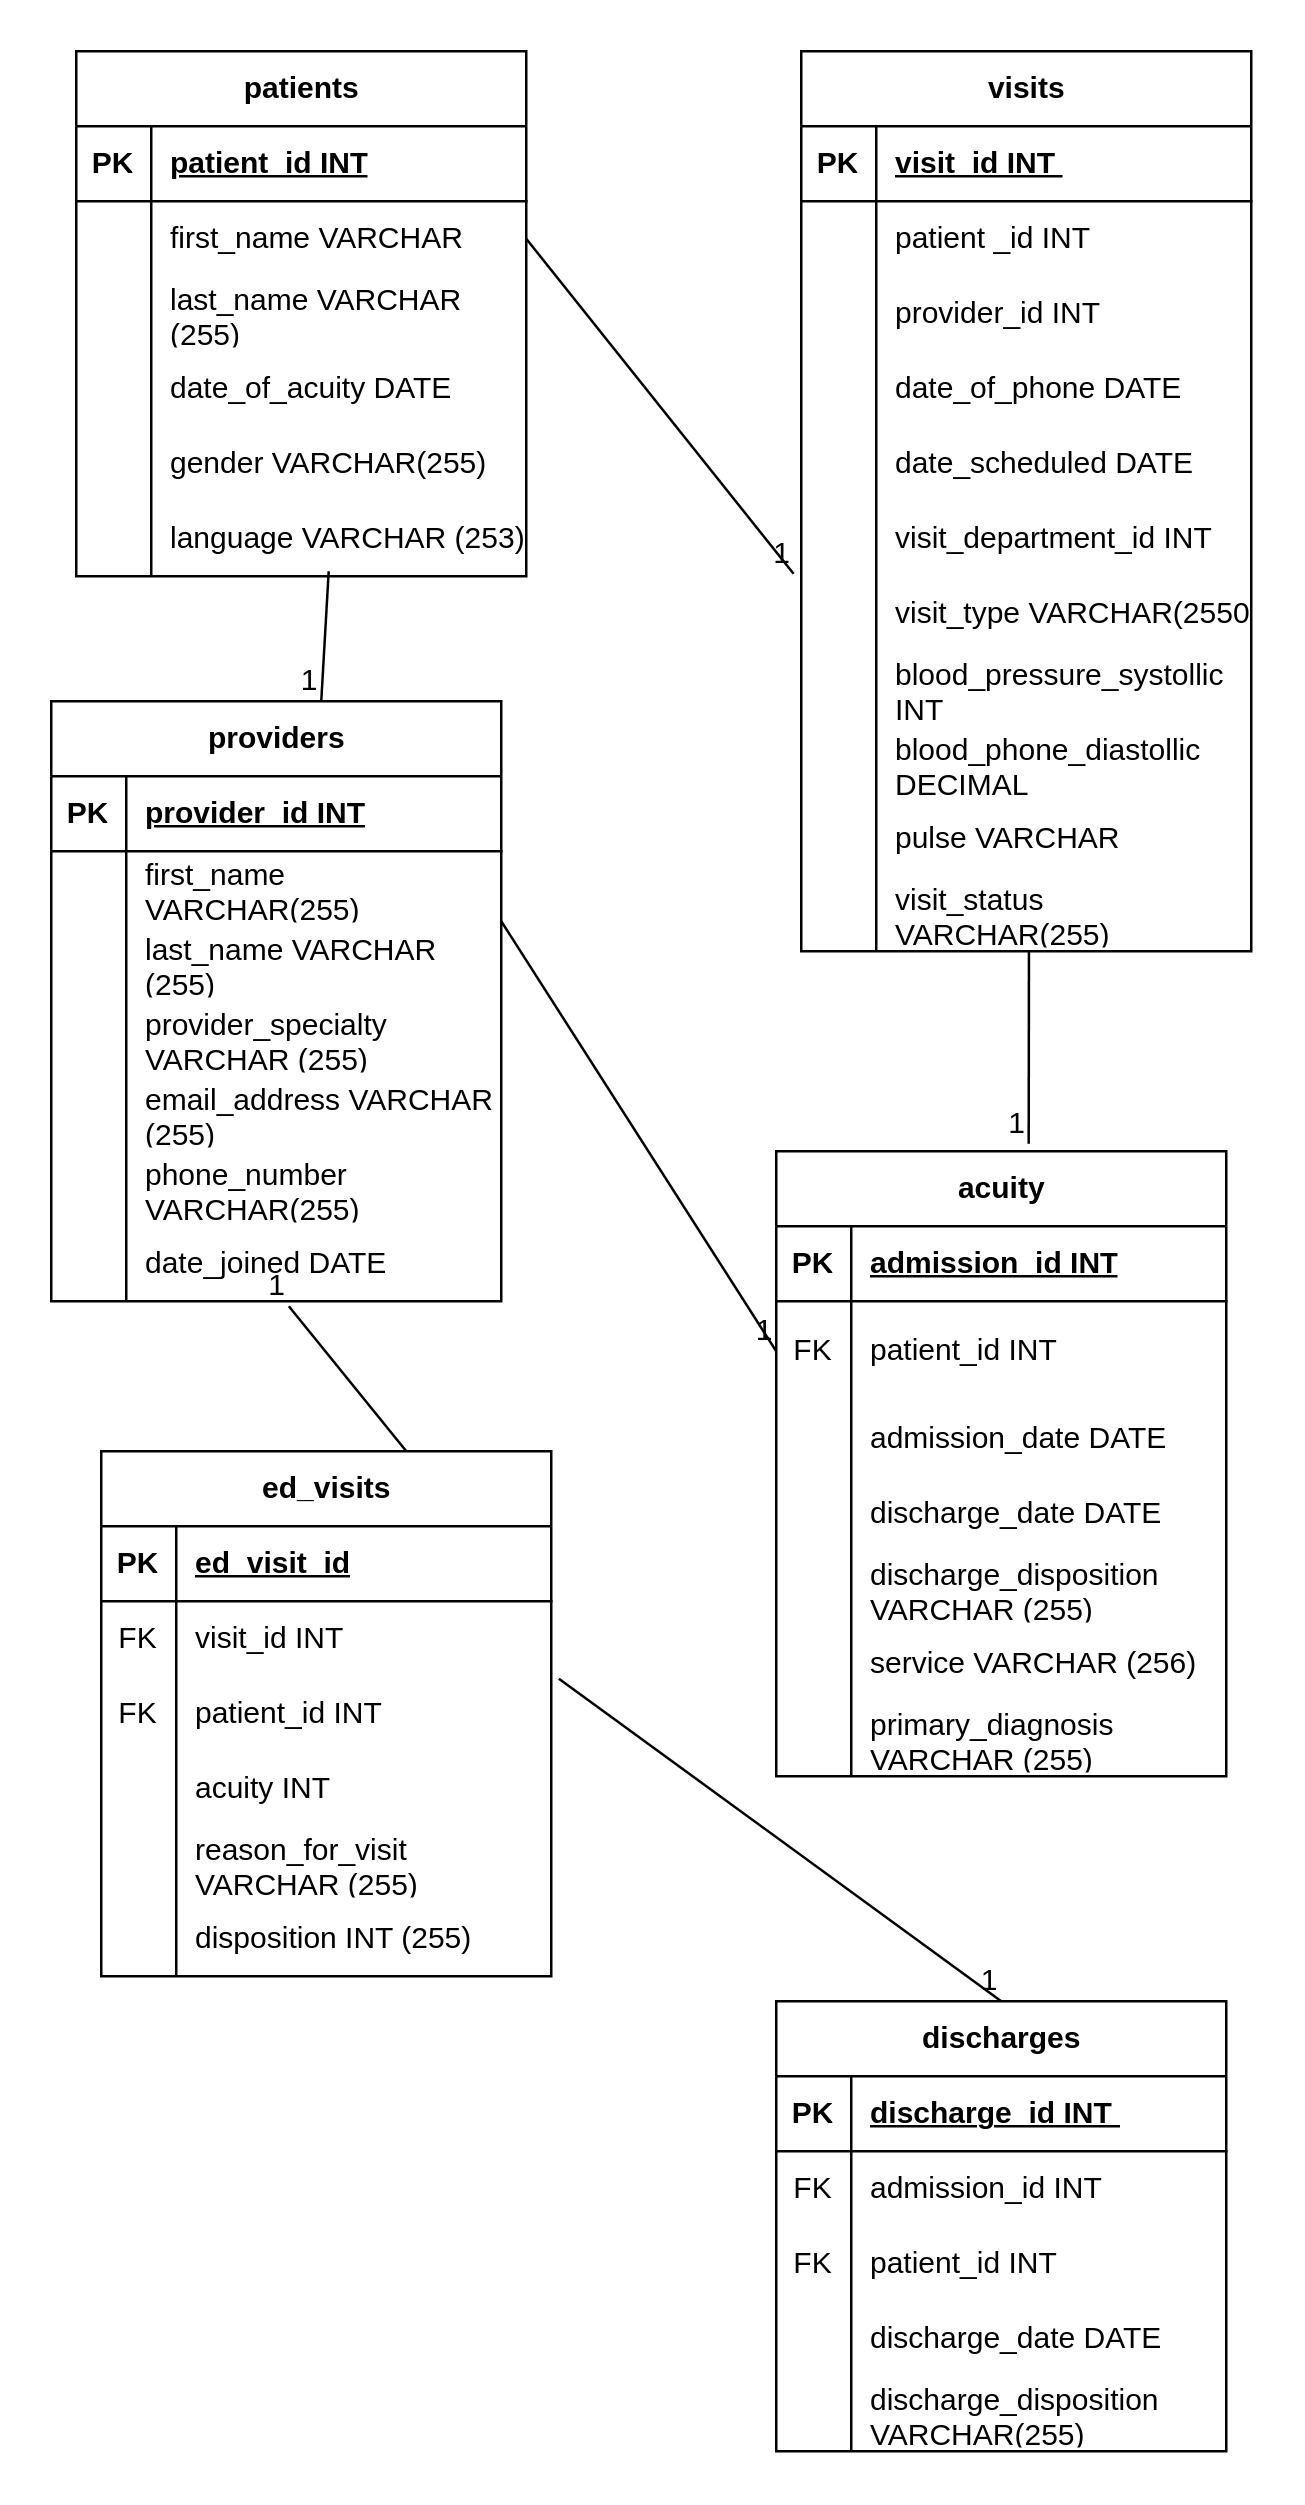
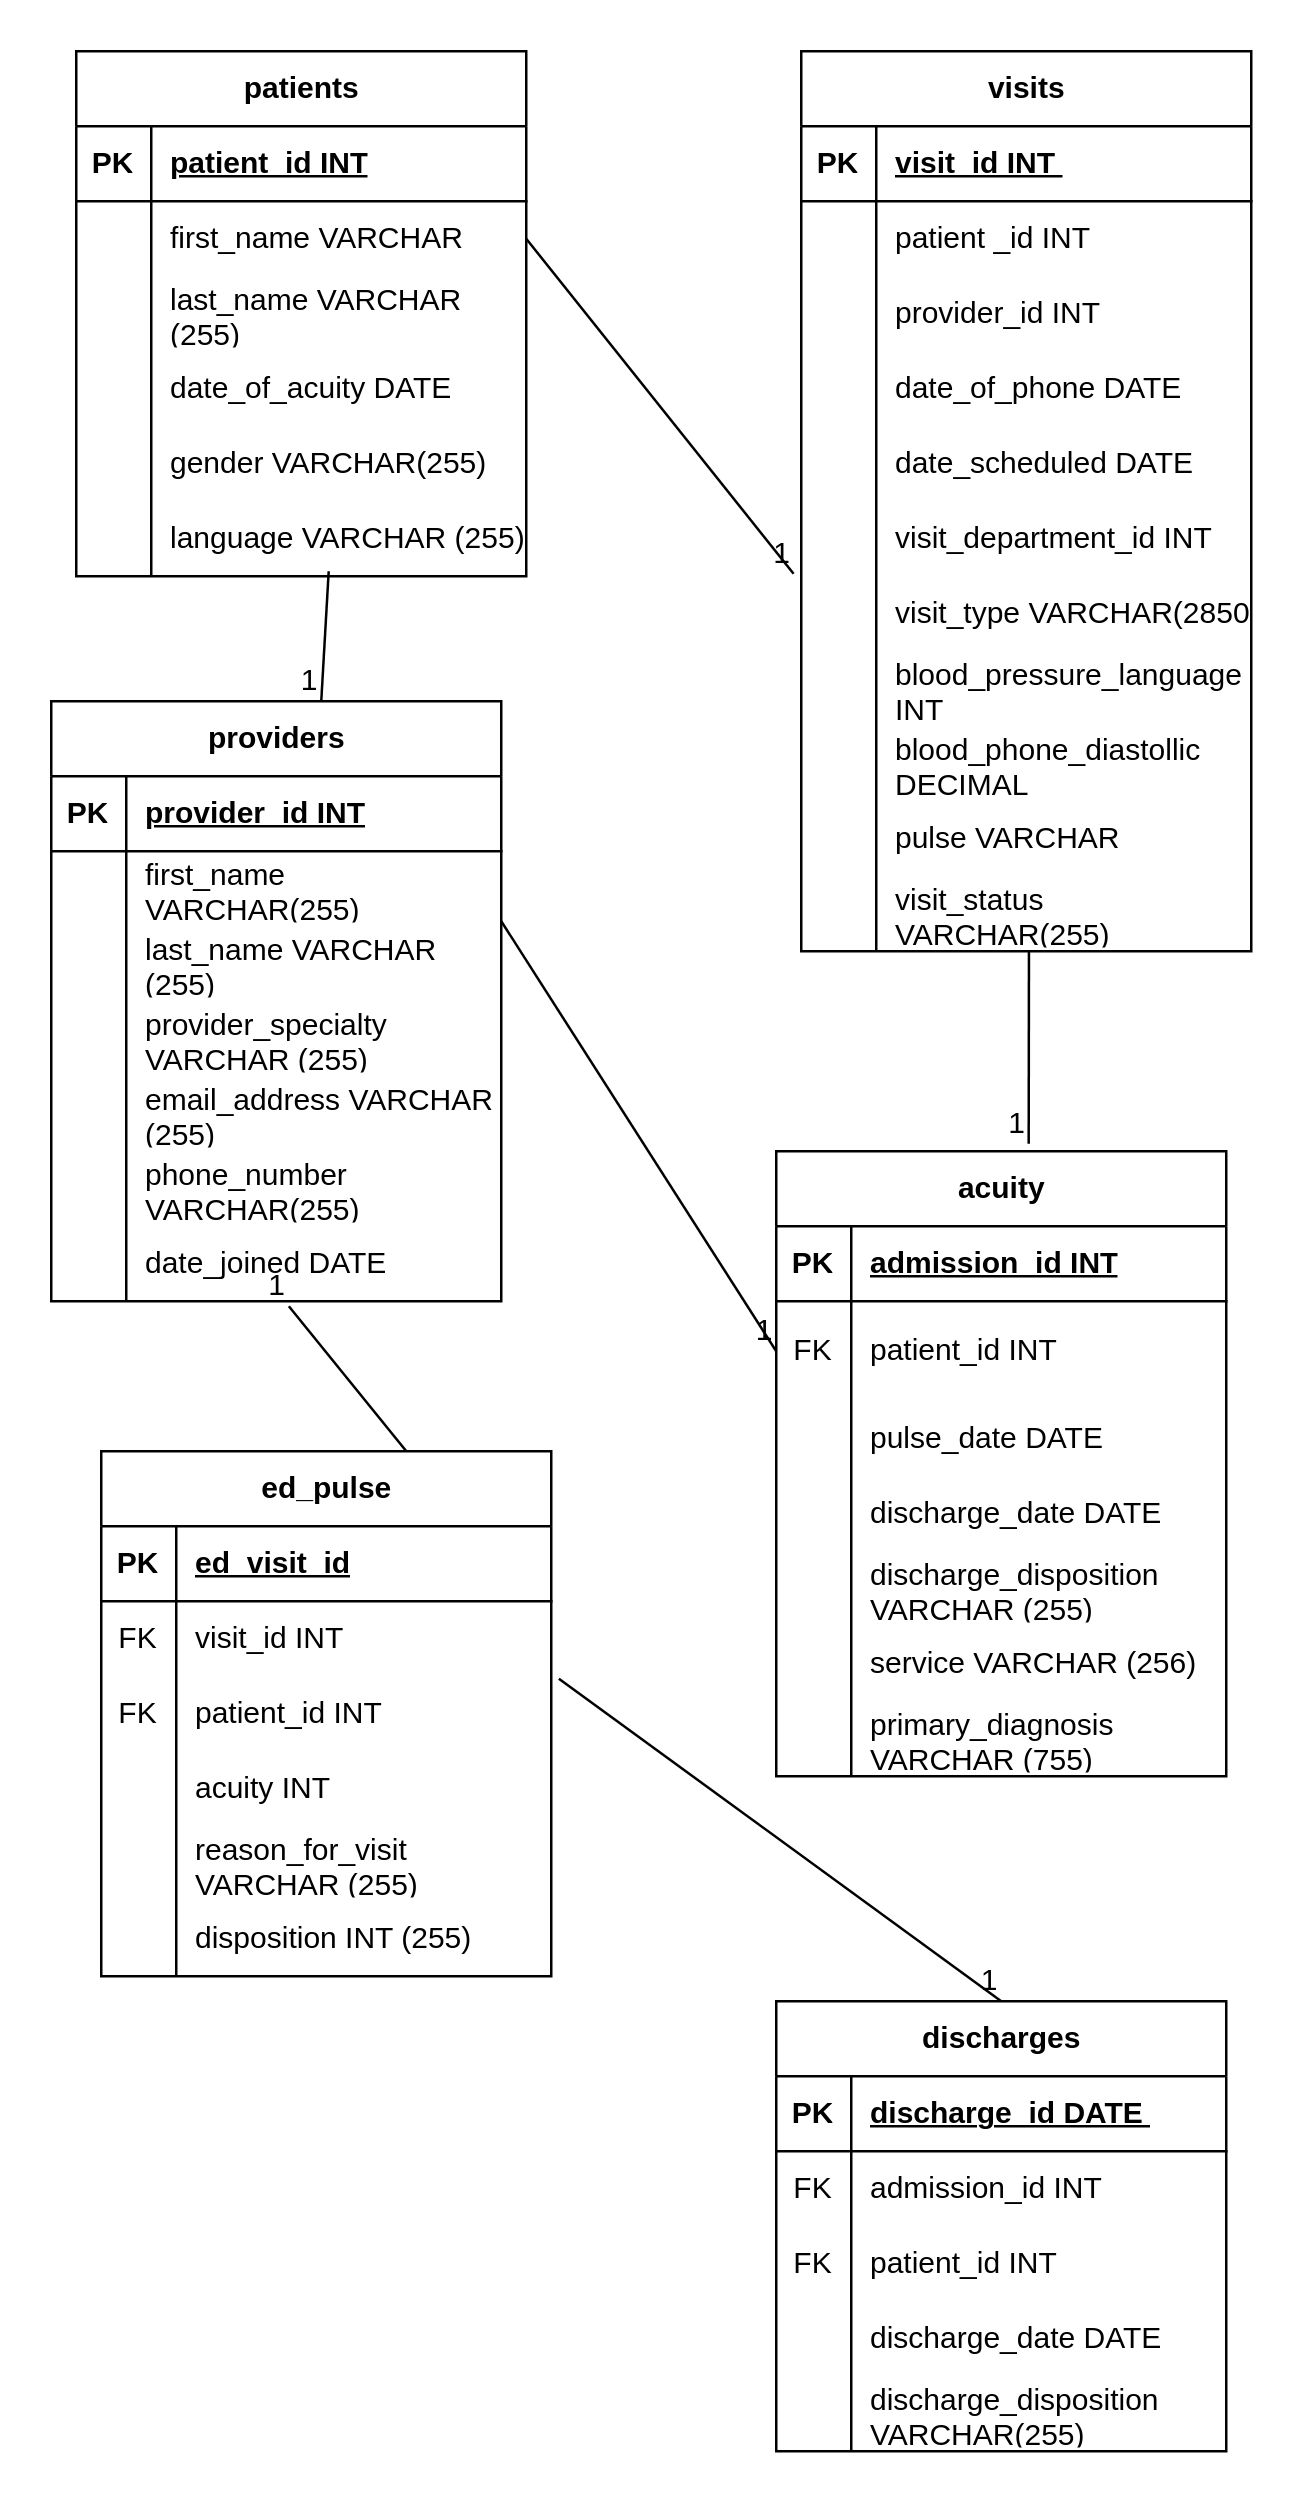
node "language VARCHAR (253)": label "language VARCHAR (253)" -> "language VARCHAR (255)"
node "visit_type VARCHAR(2550": label "visit_type VARCHAR(2550" -> "visit_type VARCHAR(2850"
node "blood_pressure_systollic INT": label "blood_pressure_systollic INT" -> "blood_pressure_language INT"
node "admission_date DATE": label "admission_date DATE" -> "pulse_date DATE"
node "ed_visits": label "ed_visits" -> "ed_pulse"
node "primary_diagnosis VARCHAR (255)": label "primary_diagnosis VARCHAR (255)" -> "primary_diagnosis VARCHAR (755)"
node "discharge_id INT": label "discharge_id INT" -> "discharge_id DATE"
